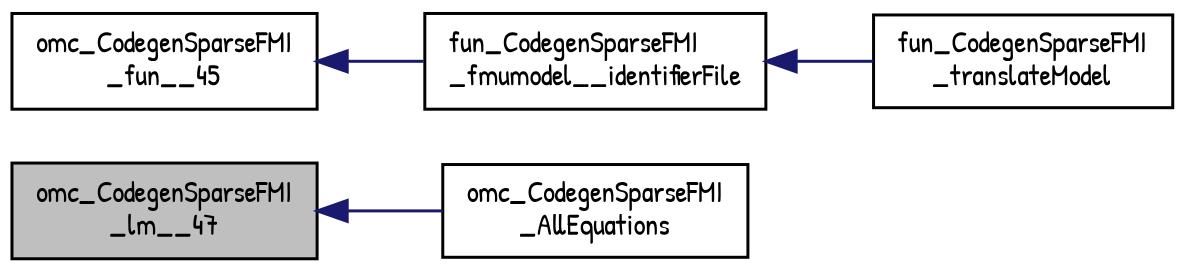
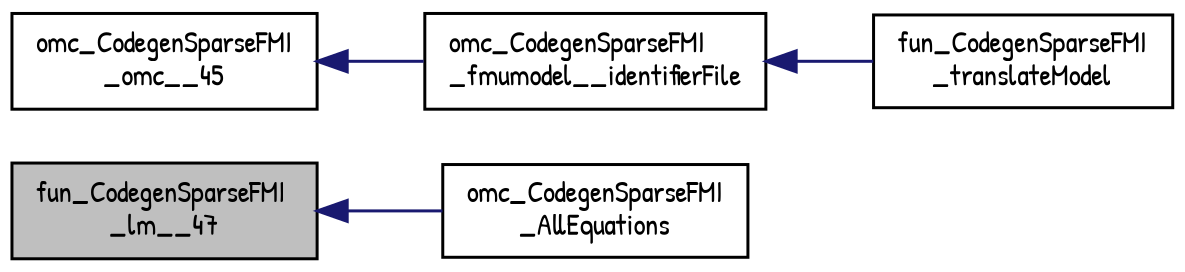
node "omc_CodegenSparseFMI _fun__45": label "omc_CodegenSparseFMI _fun__45" -> "omc_CodegenSparseFMI _omc__45"
node "fun_CodegenSparseFMI _fmumodel__identifierFile": label "fun_CodegenSparseFMI _fmumodel__identifierFile" -> "omc_CodegenSparseFMI _fmumodel__identifierFile"
node "omc_CodegenSparseFMI _lm__47": label "omc_CodegenSparseFMI _lm__47" -> "fun_CodegenSparseFMI _lm__47"
